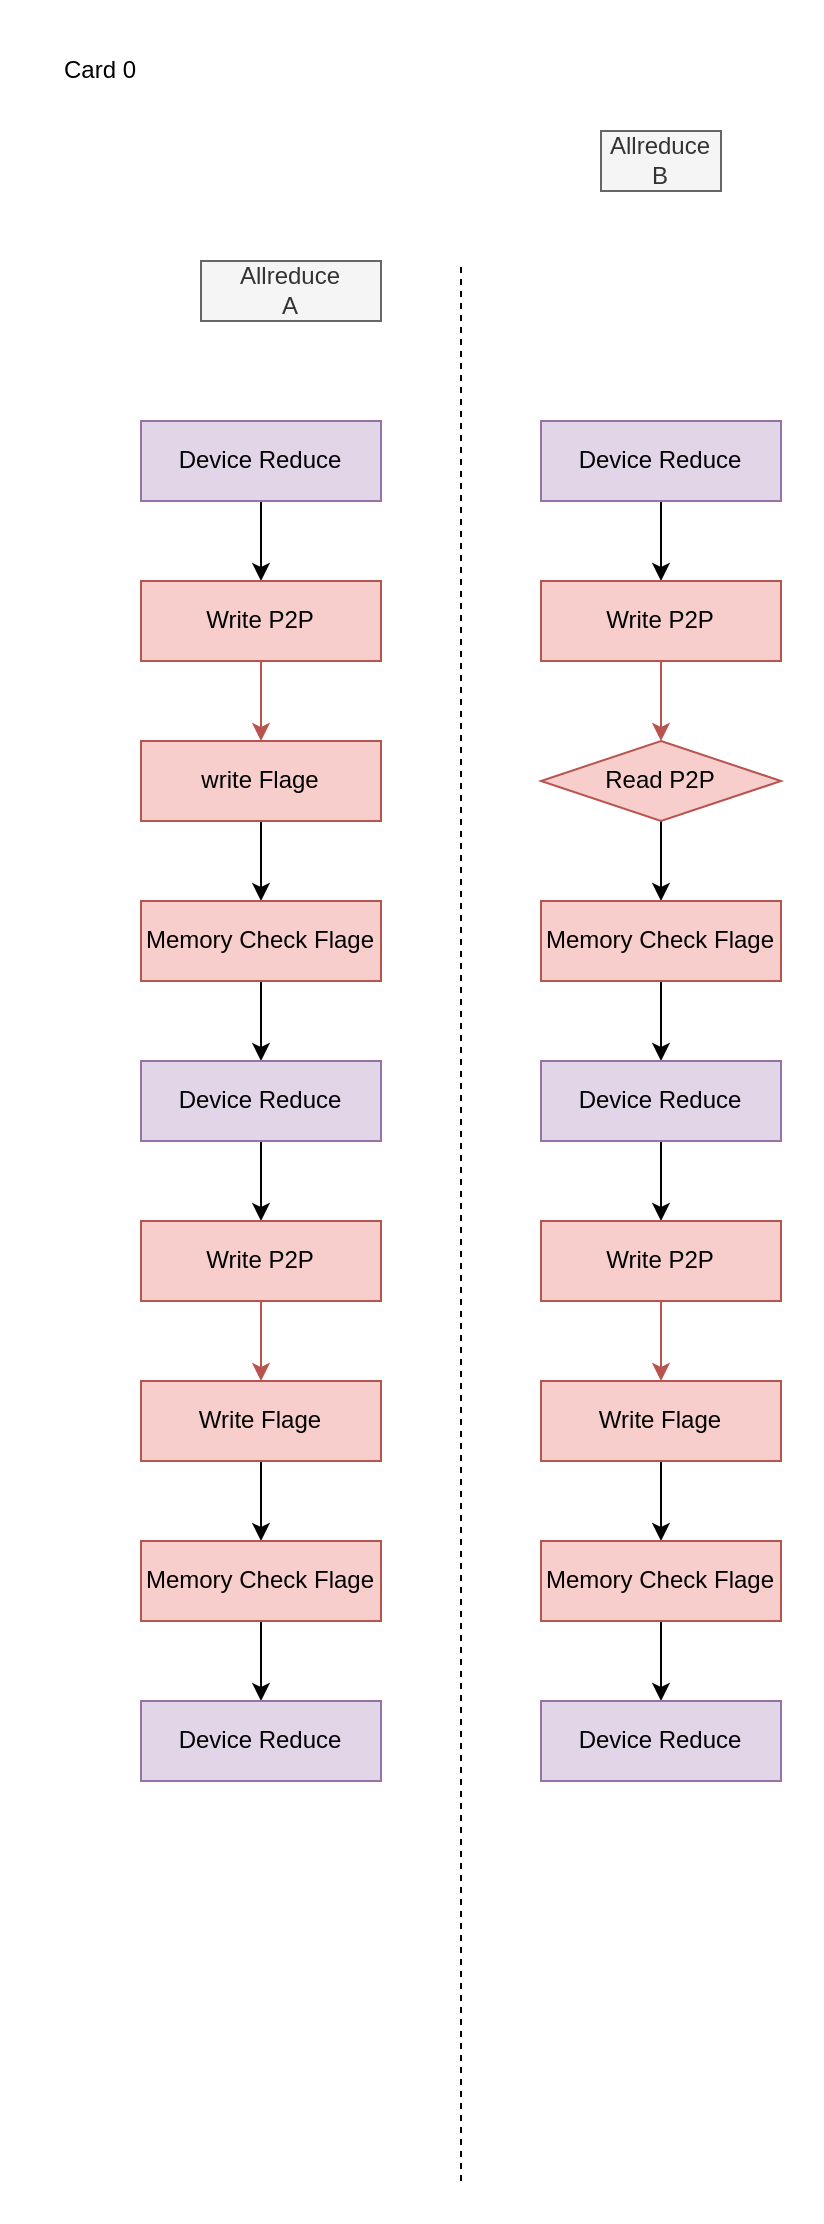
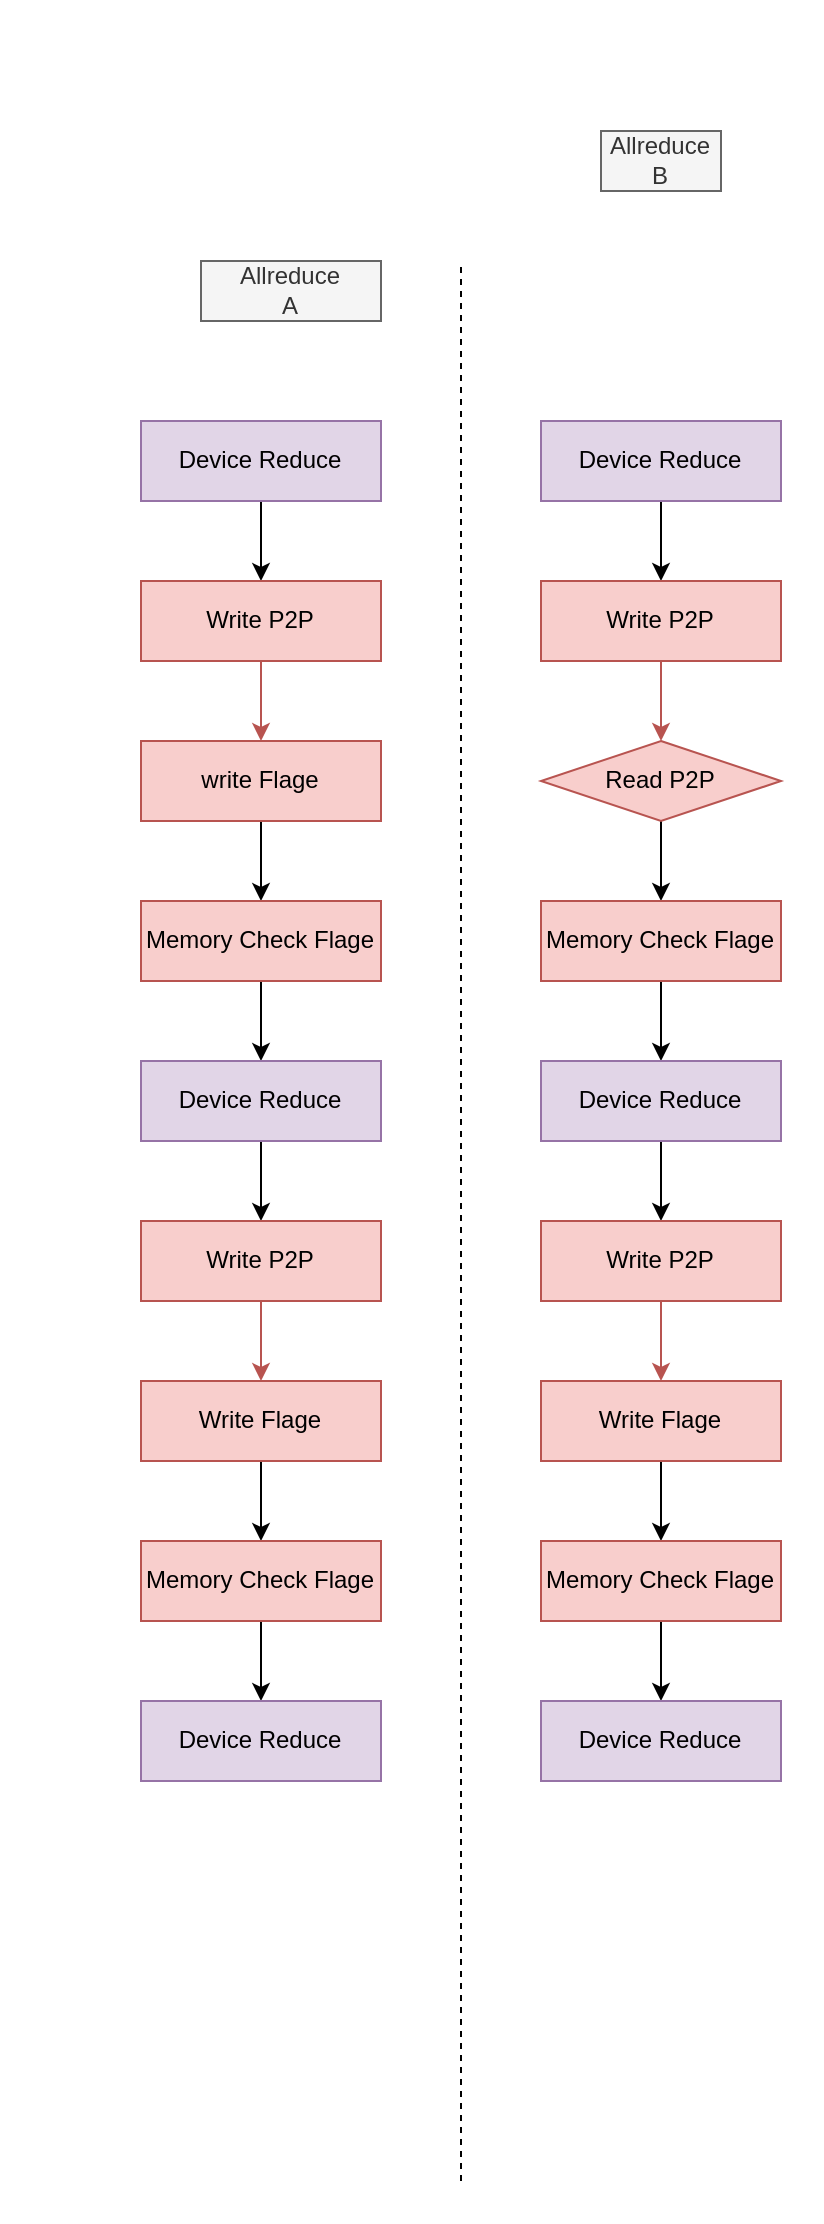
node "Card 0": removed
